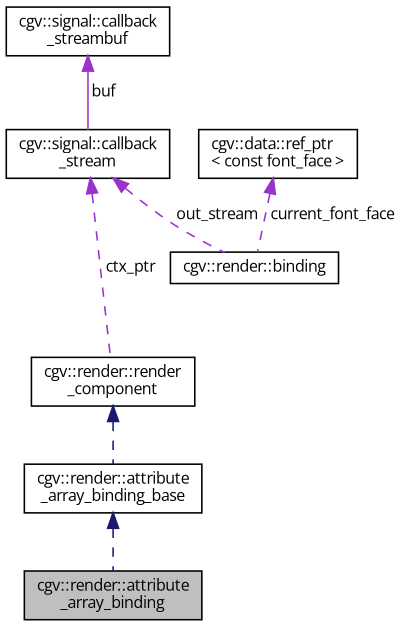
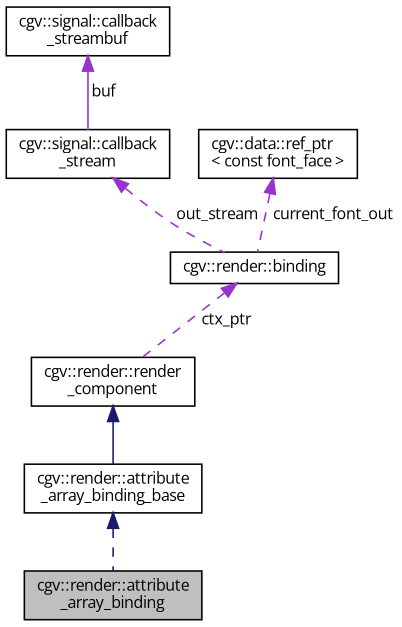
edge "cgv::render::binding" -> "cgv::data::ref_ptr < const font_face >": label " current_font_face" -> " current_font_out"
edge "cgv::render::render _component" -> "cgv::signal::callback _stream": now "cgv::render::render _component" -> "cgv::render::binding"
edge "cgv::render::attribute _array_binding_base" -> "cgv::render::render _component": style dashed -> solid
